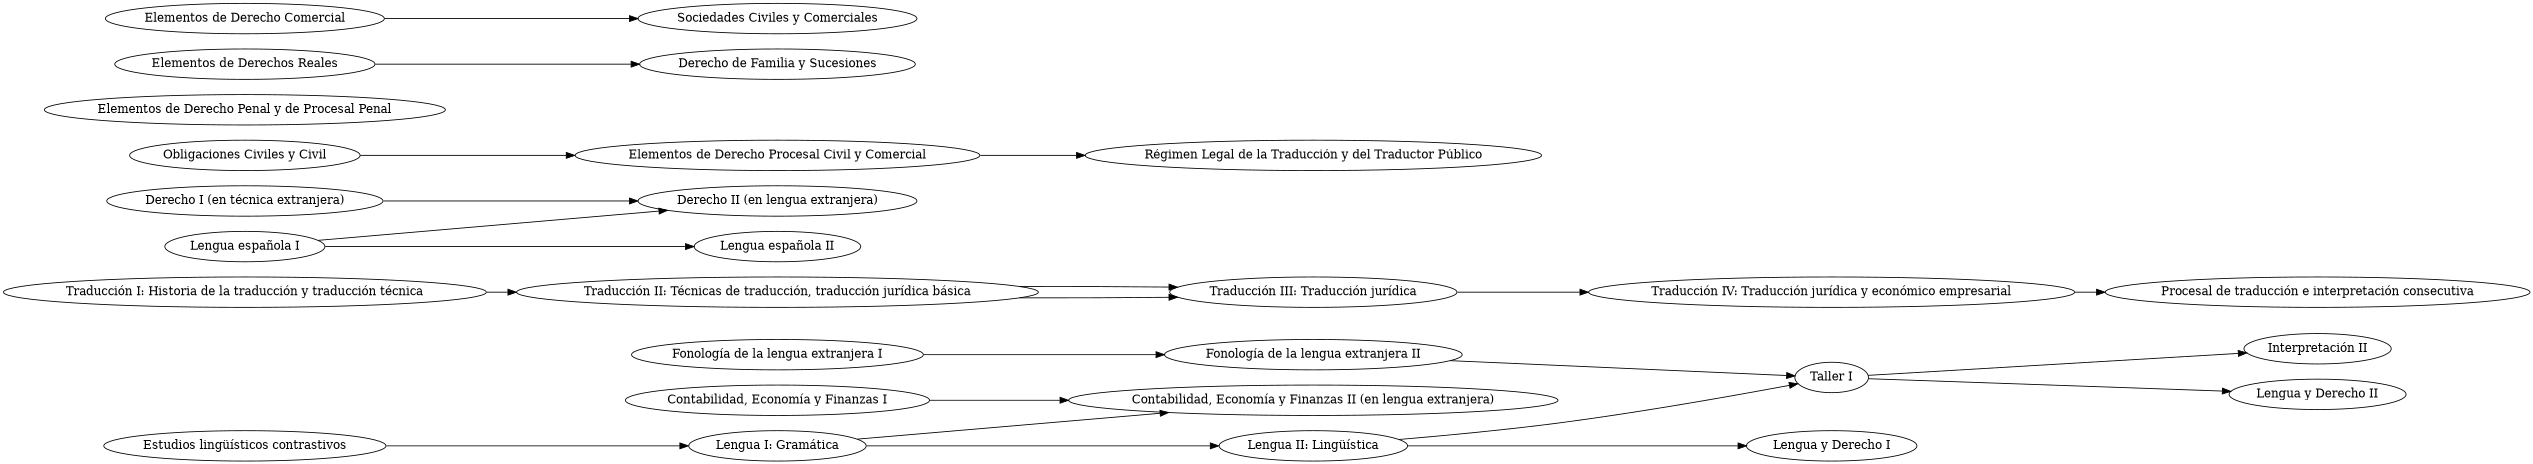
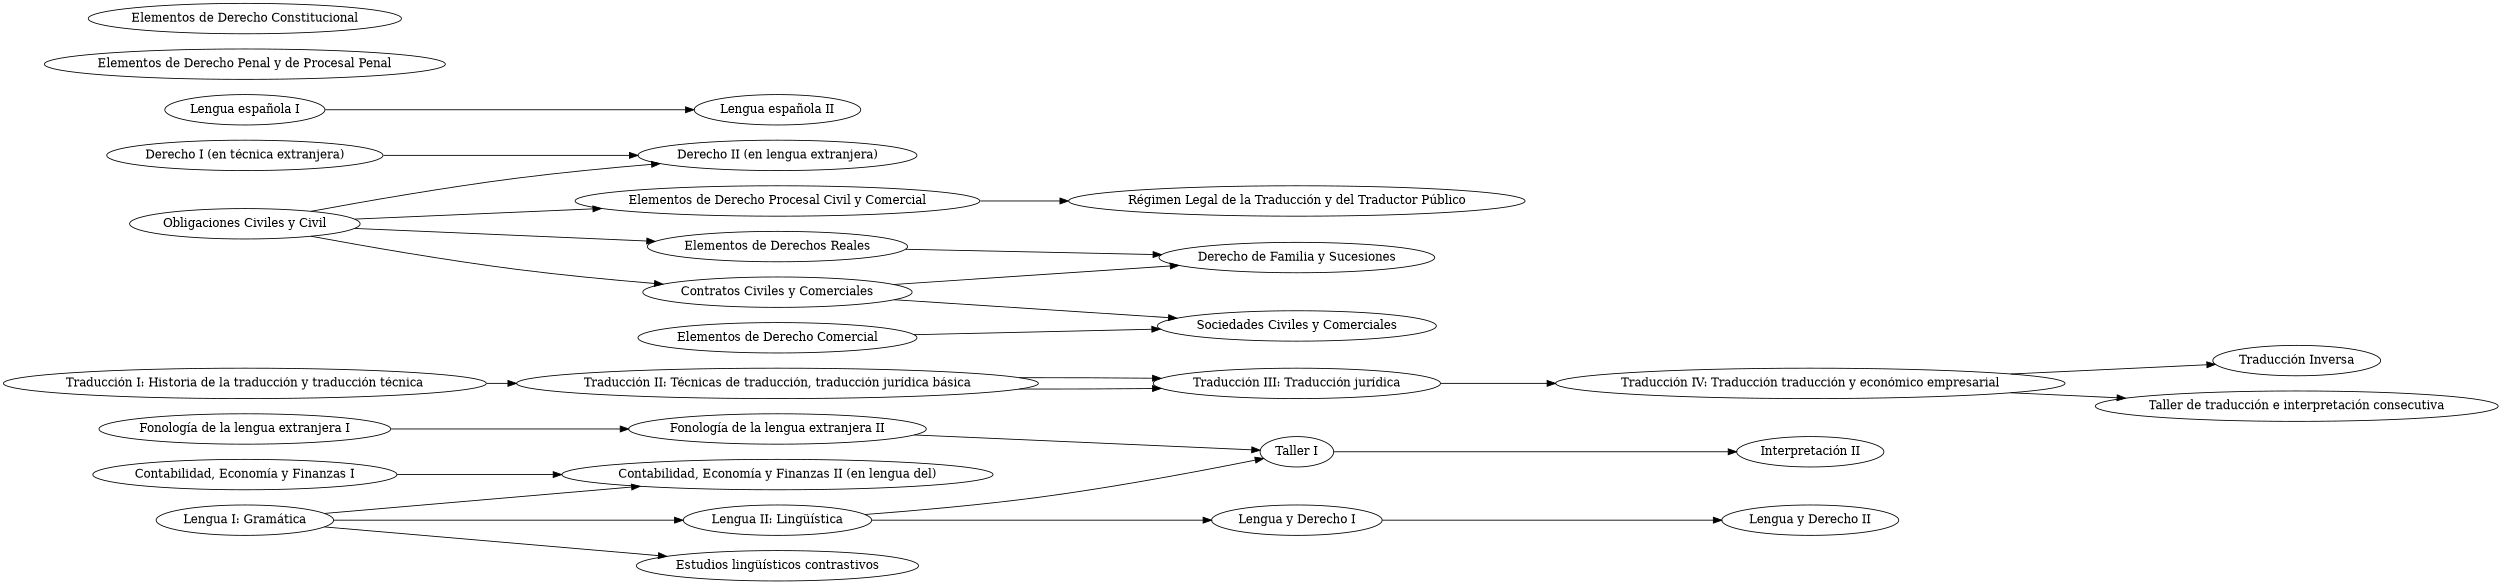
node "Elementos de Derecho Constitucional": added
edge "Lengua española I" -> "Derecho II (en lengua extranjera)": now "Obligaciones Civiles y Civil" -> "Derecho II (en lengua extranjera)"
edge "Obligaciones Civiles y Civil" -> "Elementos de Derechos Reales": added
node "Contratos Civiles y Comerciales": added
node "Traducción IV: Traducción jurídica y económico empresarial": label "Traducción IV: Traducción jurídica y económico empresarial" -> "Traducción IV: Traducción traducción y económico empresarial"
node "Procesal de traducción e interpretación consecutiva": label "Procesal de traducción e interpretación consecutiva" -> "Taller de traducción e interpretación consecutiva"
node "Traducción Inversa": added
edge "Taller I" -> "Lengua y Derecho II": now "Lengua y Derecho I" -> "Lengua y Derecho II"
node "Contabilidad, Economía y Finanzas II (en lengua extranjera)": label "Contabilidad, Economía y Finanzas II (en lengua extranjera)" -> "Contabilidad, Economía y Finanzas II (en lengua del)"
edge "Estudios lingüísticos contrastivos" -> "Lengua I: Gramática": reversed
